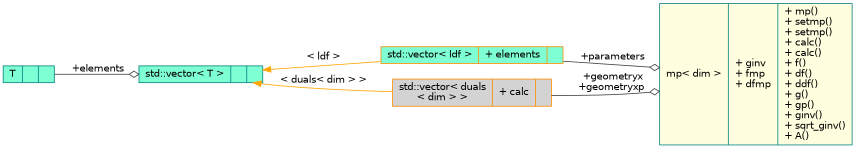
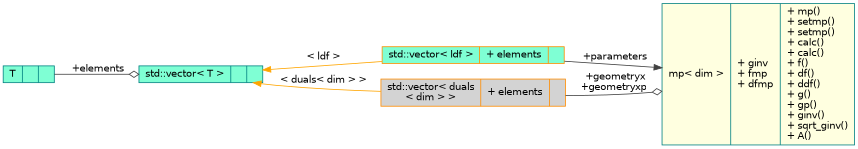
edge "std::vector< ldf >" -> "mp< dim >": arrowhead odiamond -> normal
node "std::vector< duals": text "+ calc" -> "+ elements"
